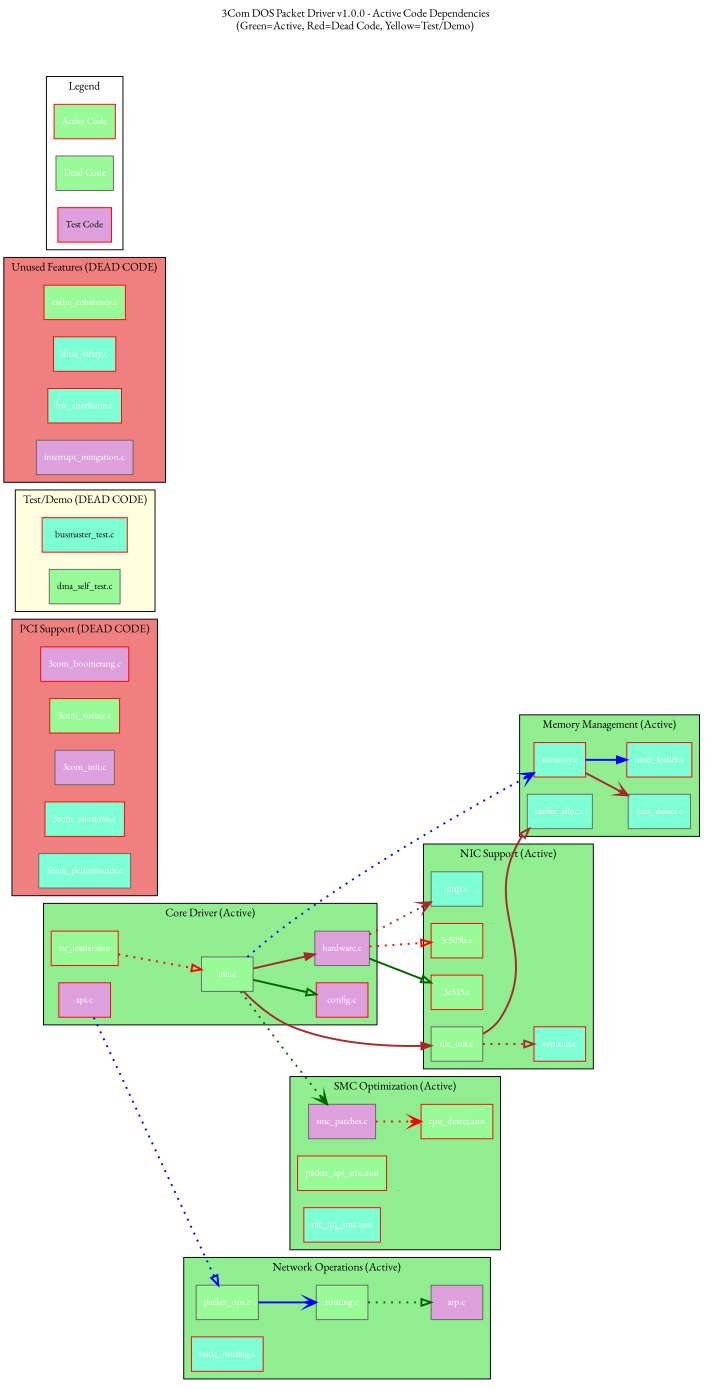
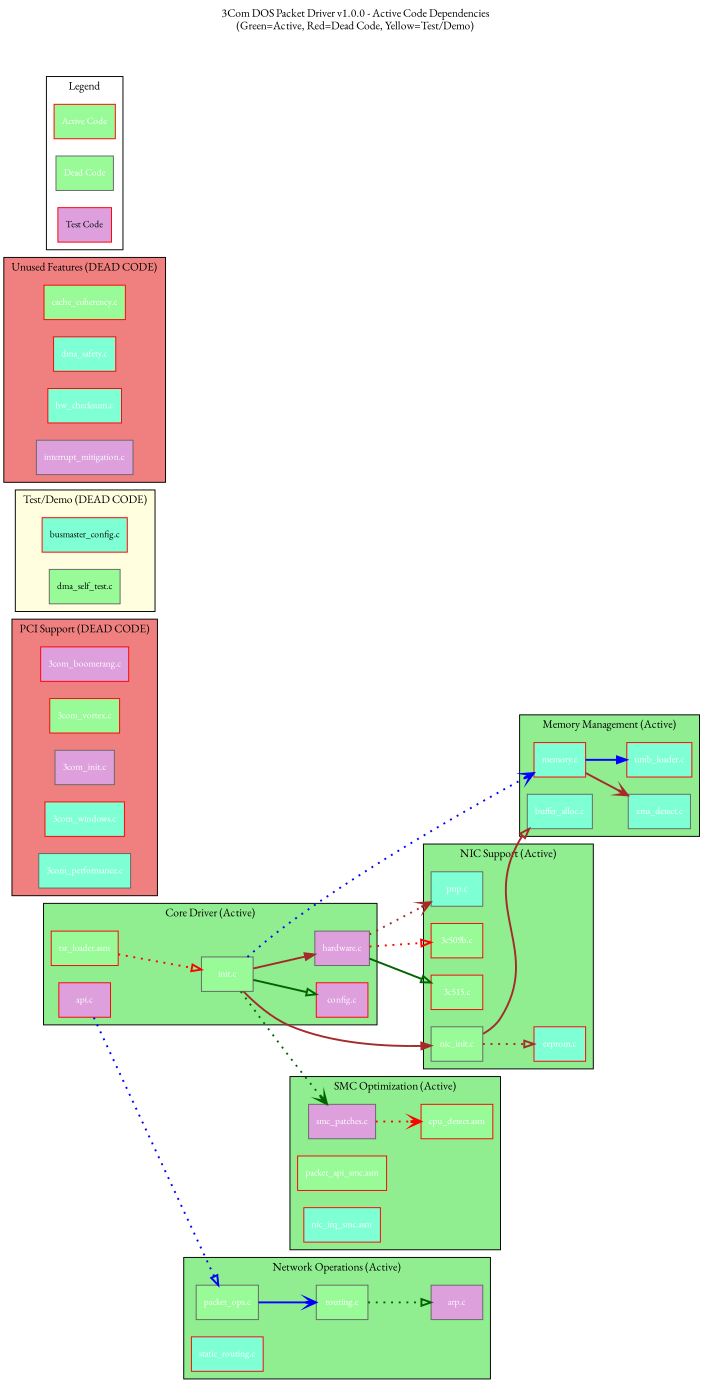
node "busmaster_test.c": label "busmaster_test.c" -> "busmaster_config.c"
